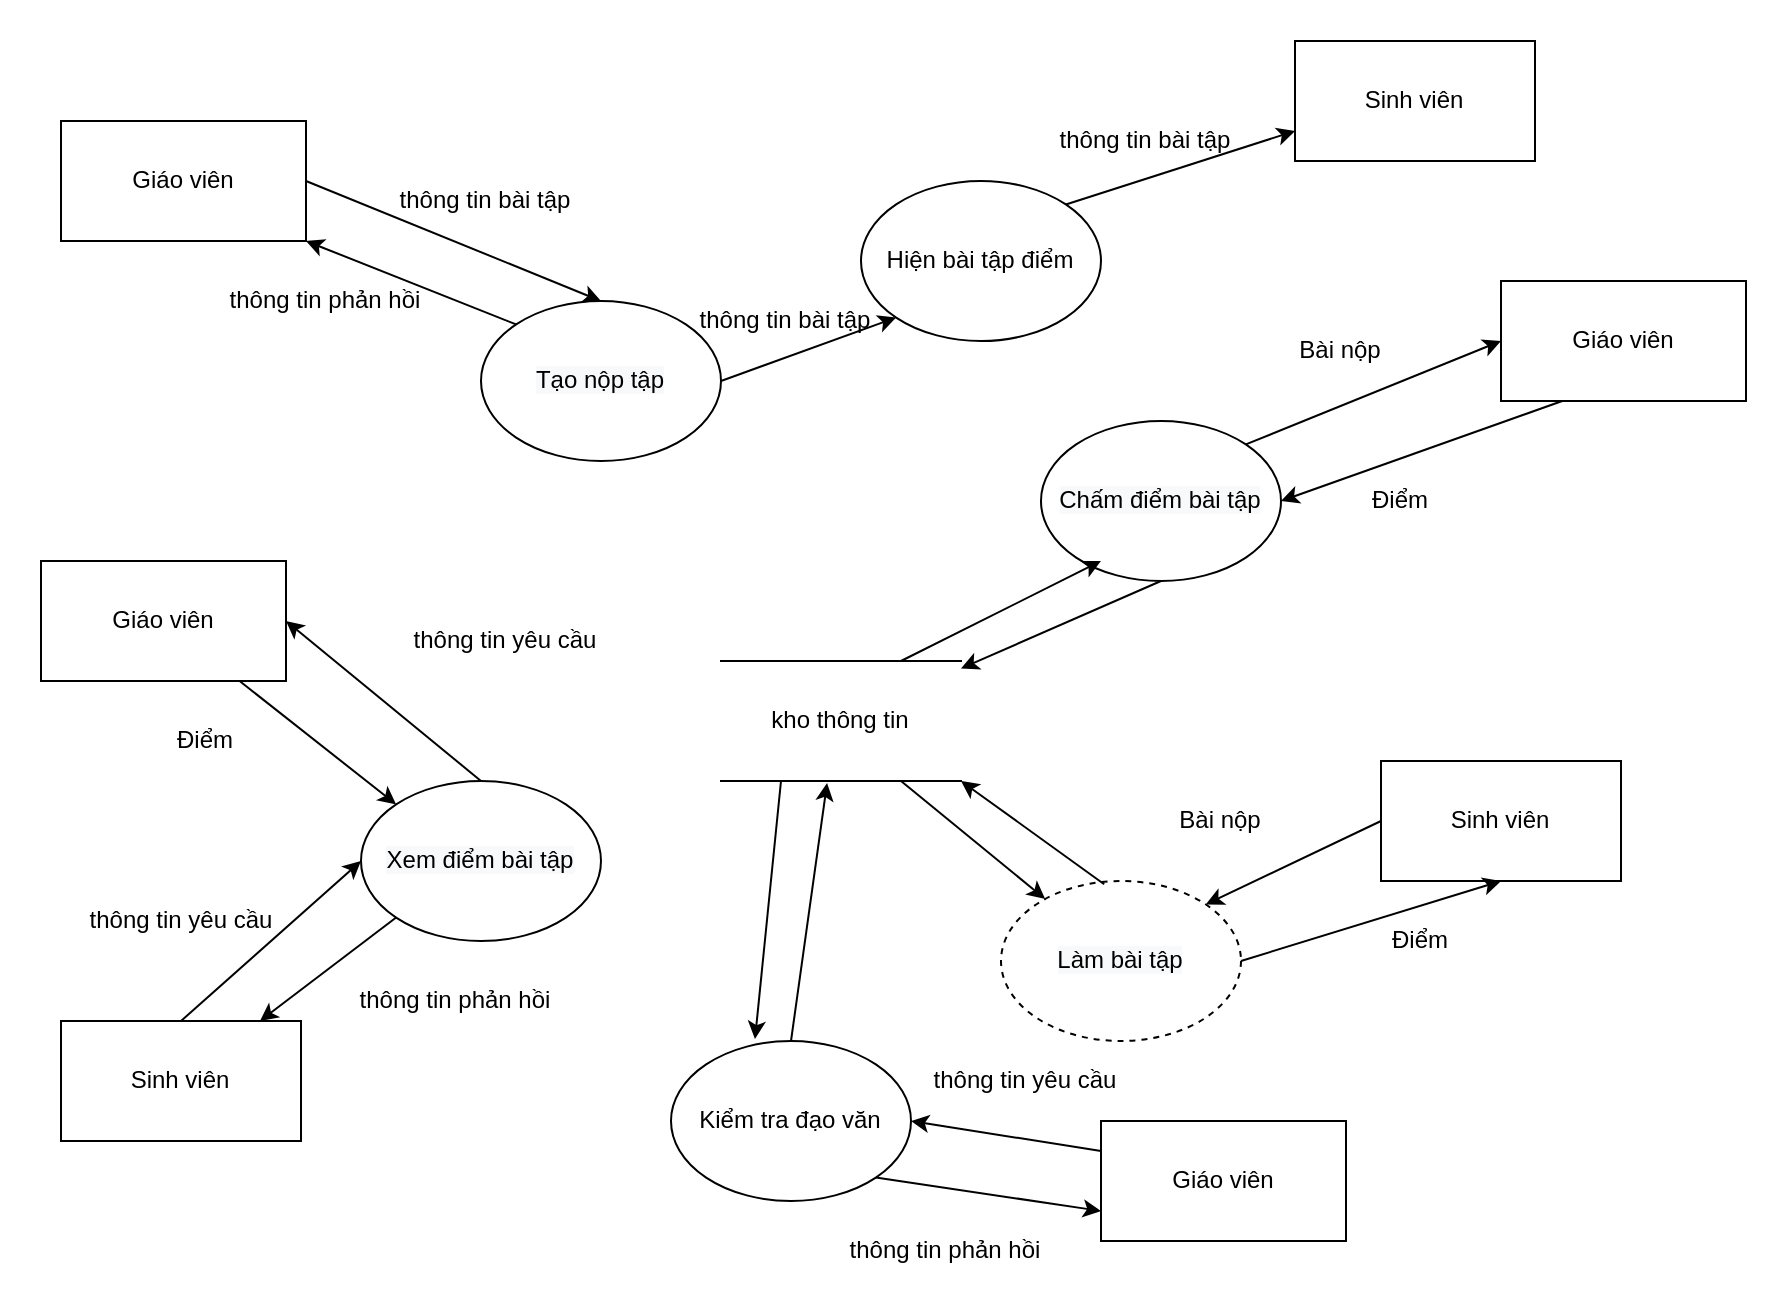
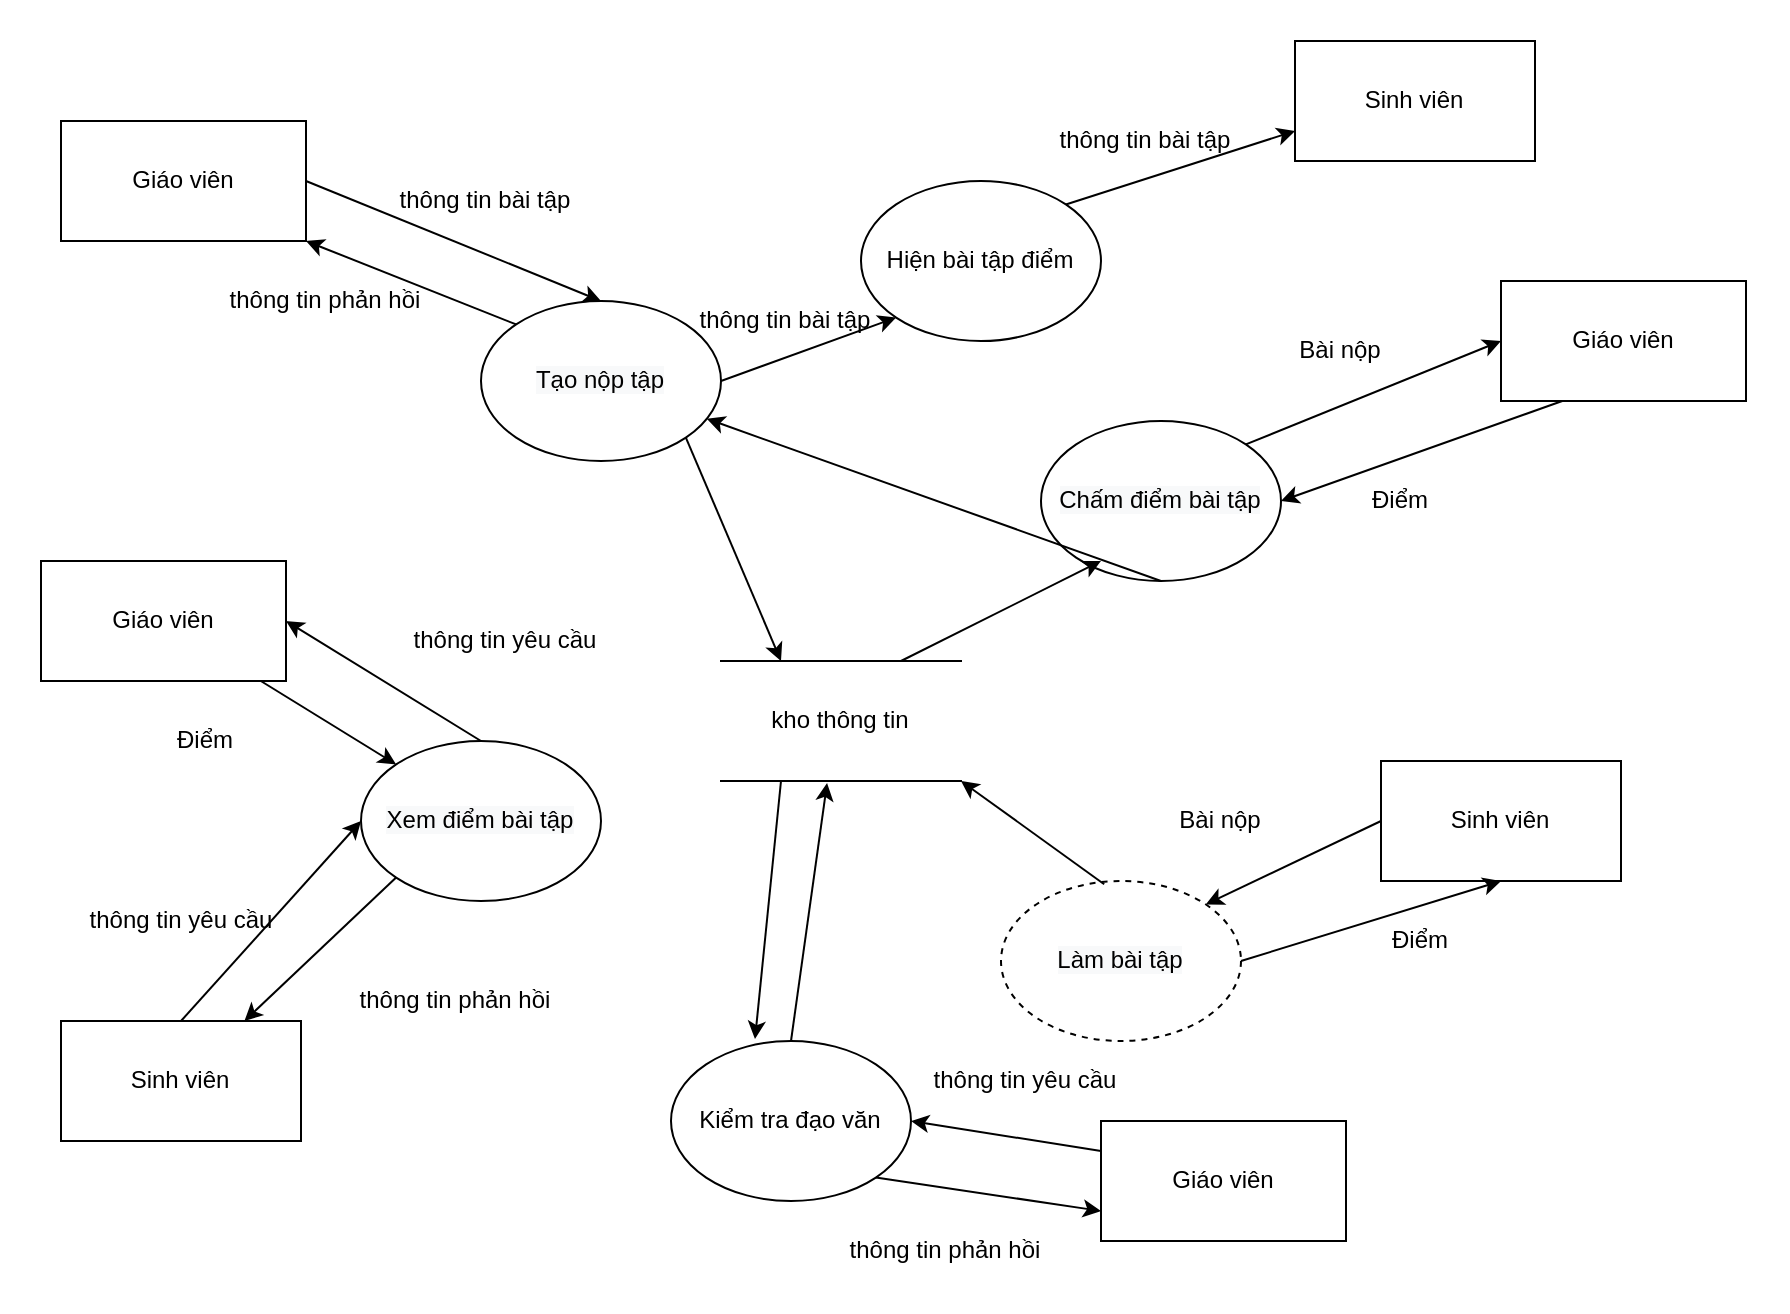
edge "Tạo nộp tập" -> "kho thông tin": added
edge "Chấm điểm bài tập" -> "kho thông tin": now "Chấm điểm bài tập" -> "Tạo nộp tập"
edge "kho thông tin" -> "Làm bài tập": removed
node "Xem điểm bài tập": moved (481, 861) -> (481, 821)
